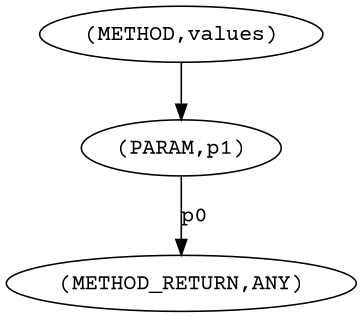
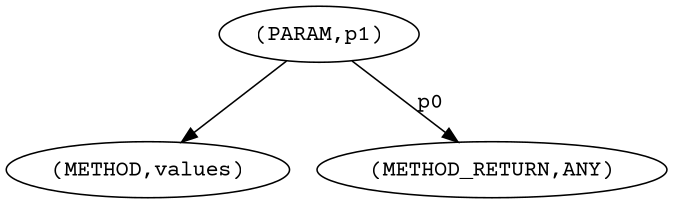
edge "(METHOD,values)" -> "(PARAM,p1)": reversed
